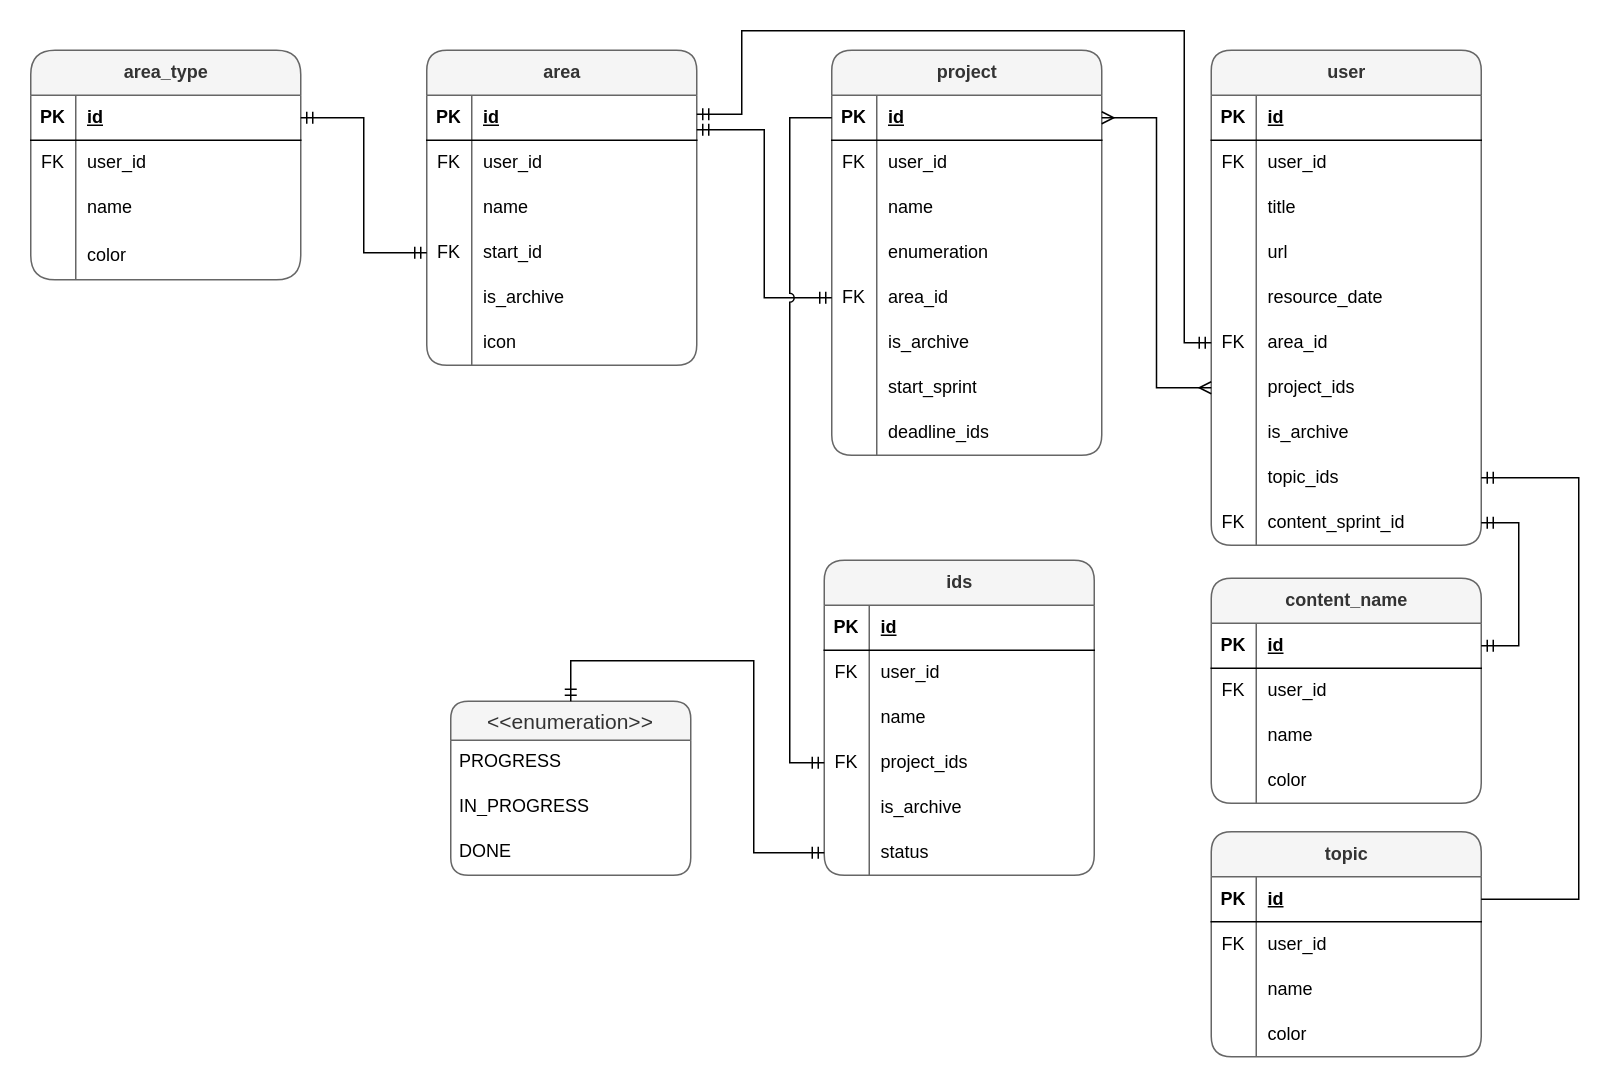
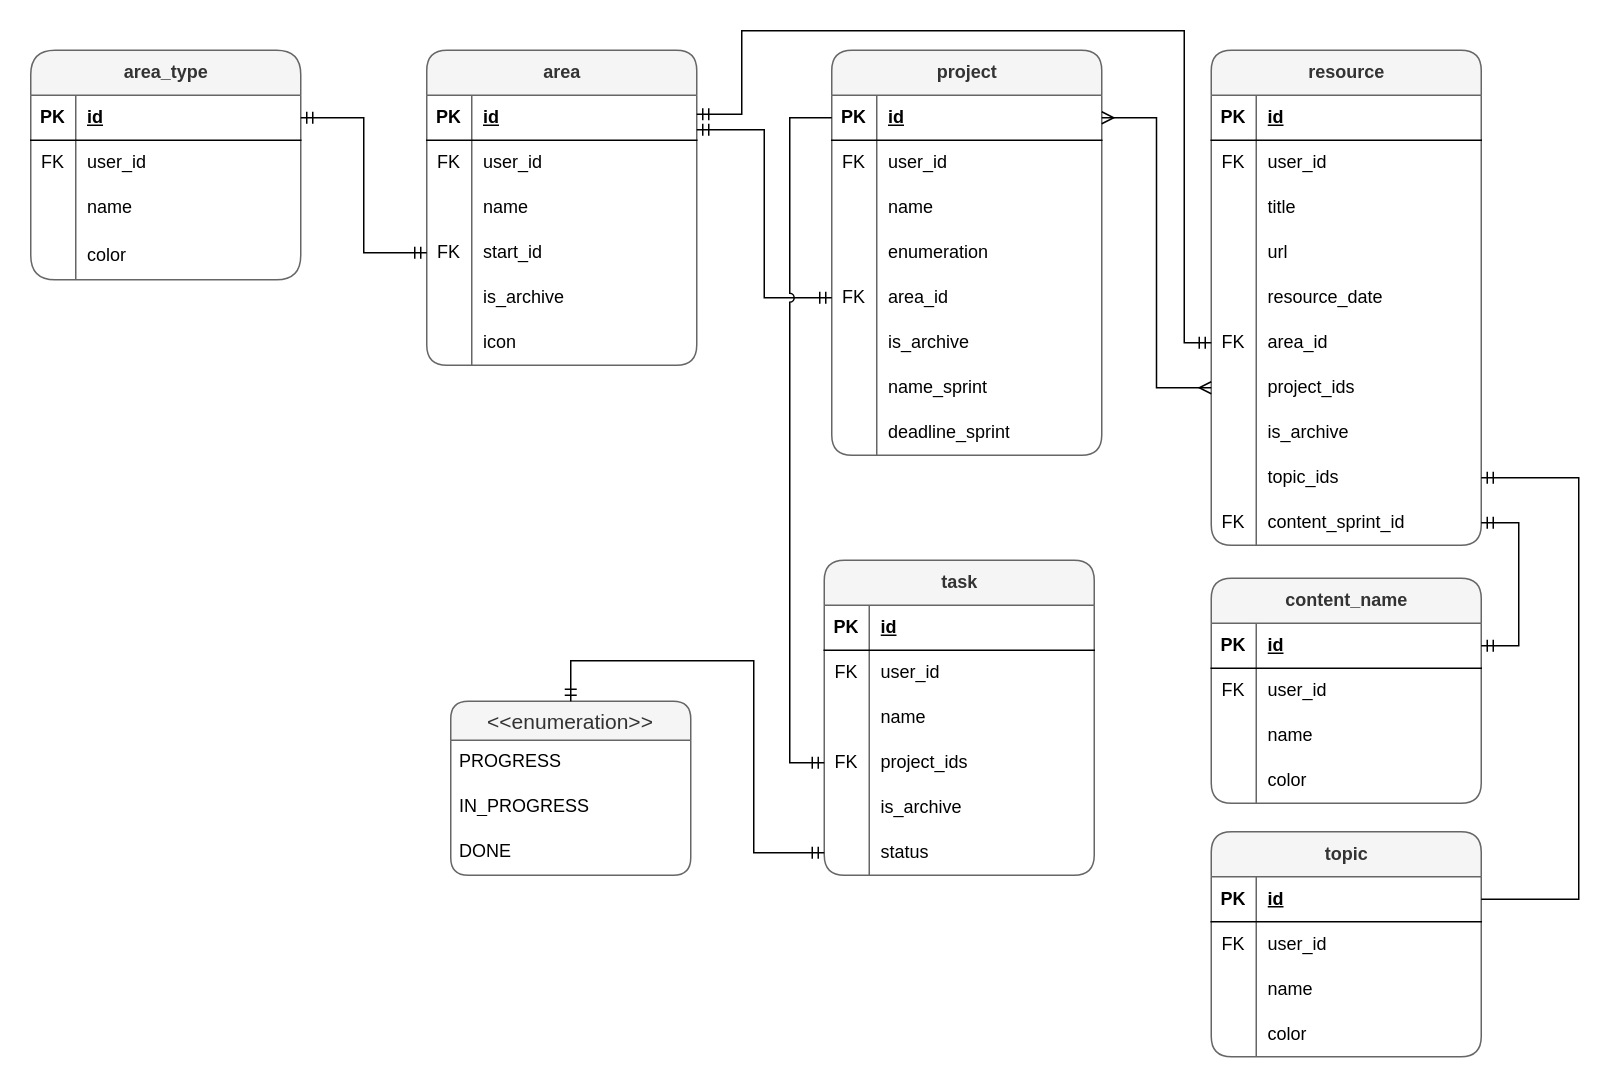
node "user": label "user" -> "resource"
node "start_sprint": label "start_sprint" -> "name_sprint"
node "deadline_ids": label "deadline_ids" -> "deadline_sprint"
node "ids": label "ids" -> "task"
